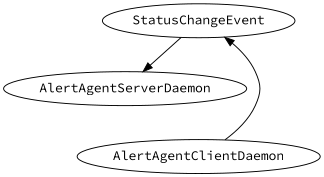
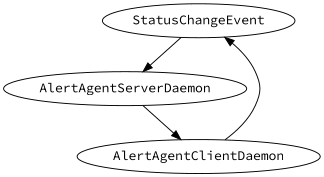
edge "AlertAgentServerDaemon" -> "AlertAgentClientDaemon": added
